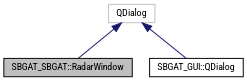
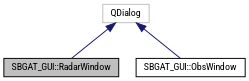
node "SBGAT_SBGAT::RadarWindow": label "SBGAT_SBGAT::RadarWindow" -> "SBGAT_GUI::RadarWindow"
node "SBGAT_GUI::QDialog": label "SBGAT_GUI::QDialog" -> "SBGAT_GUI::ObsWindow"
